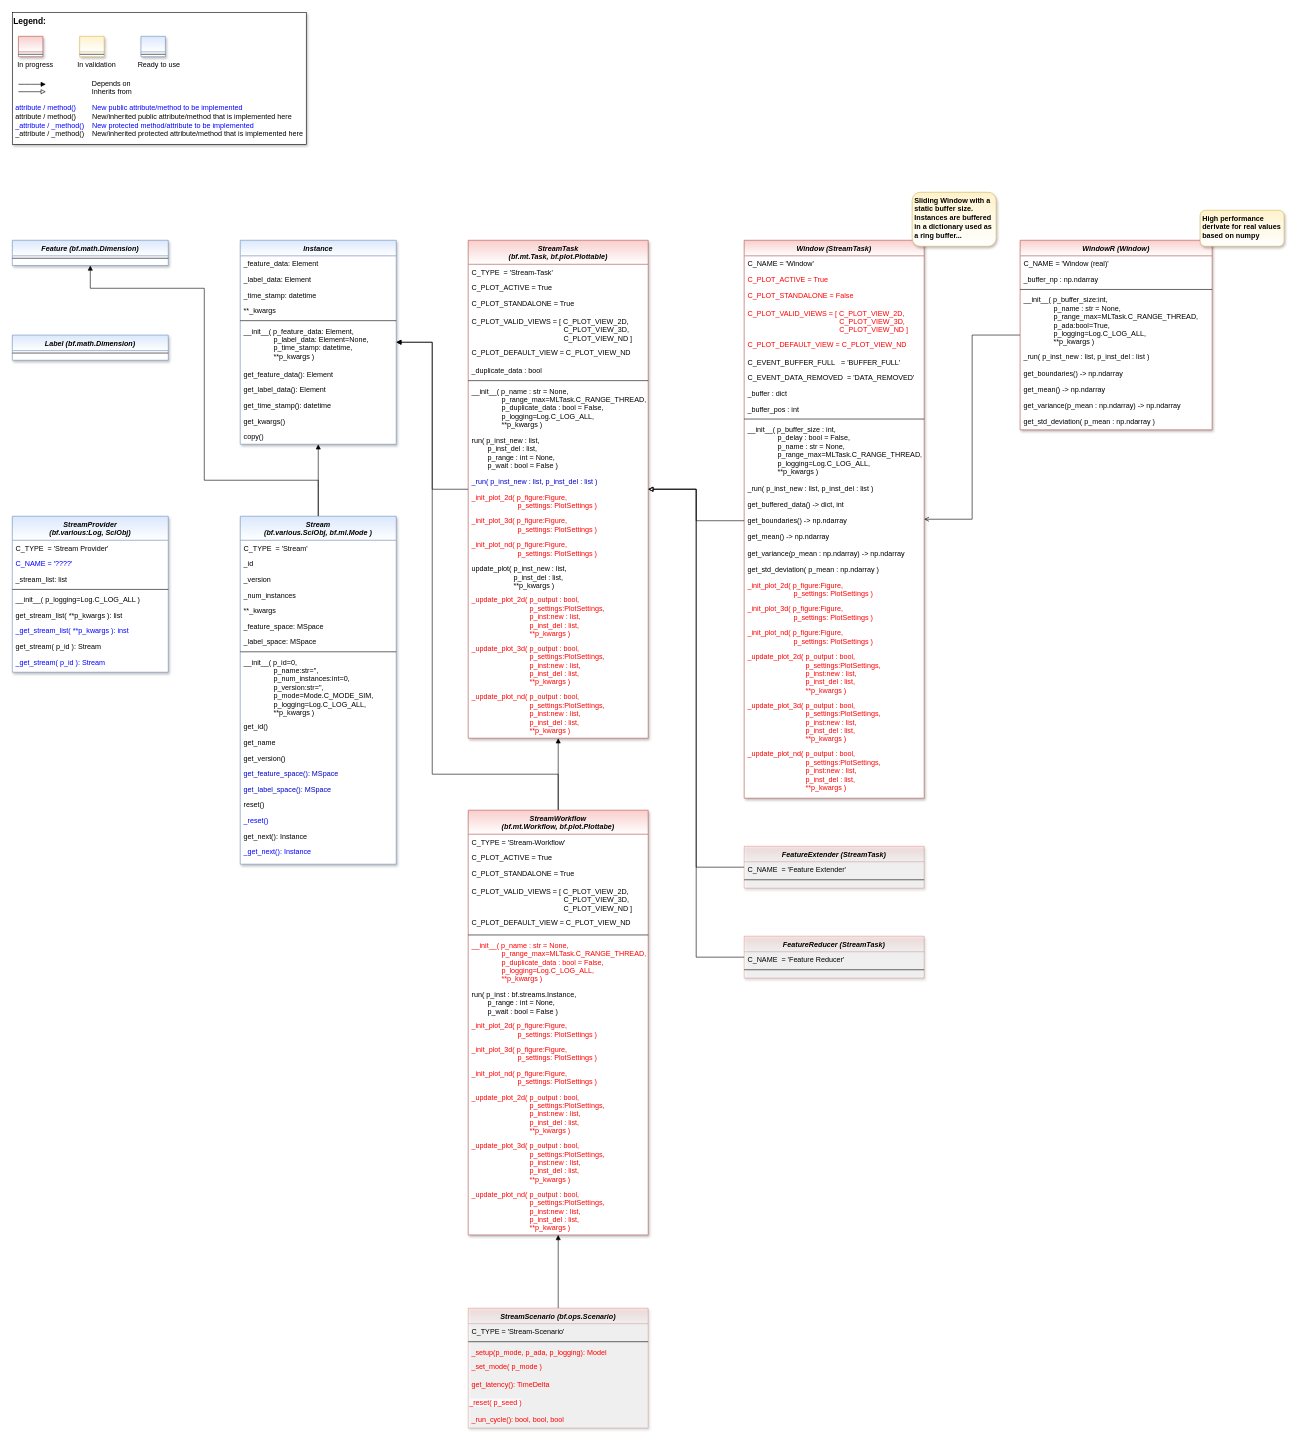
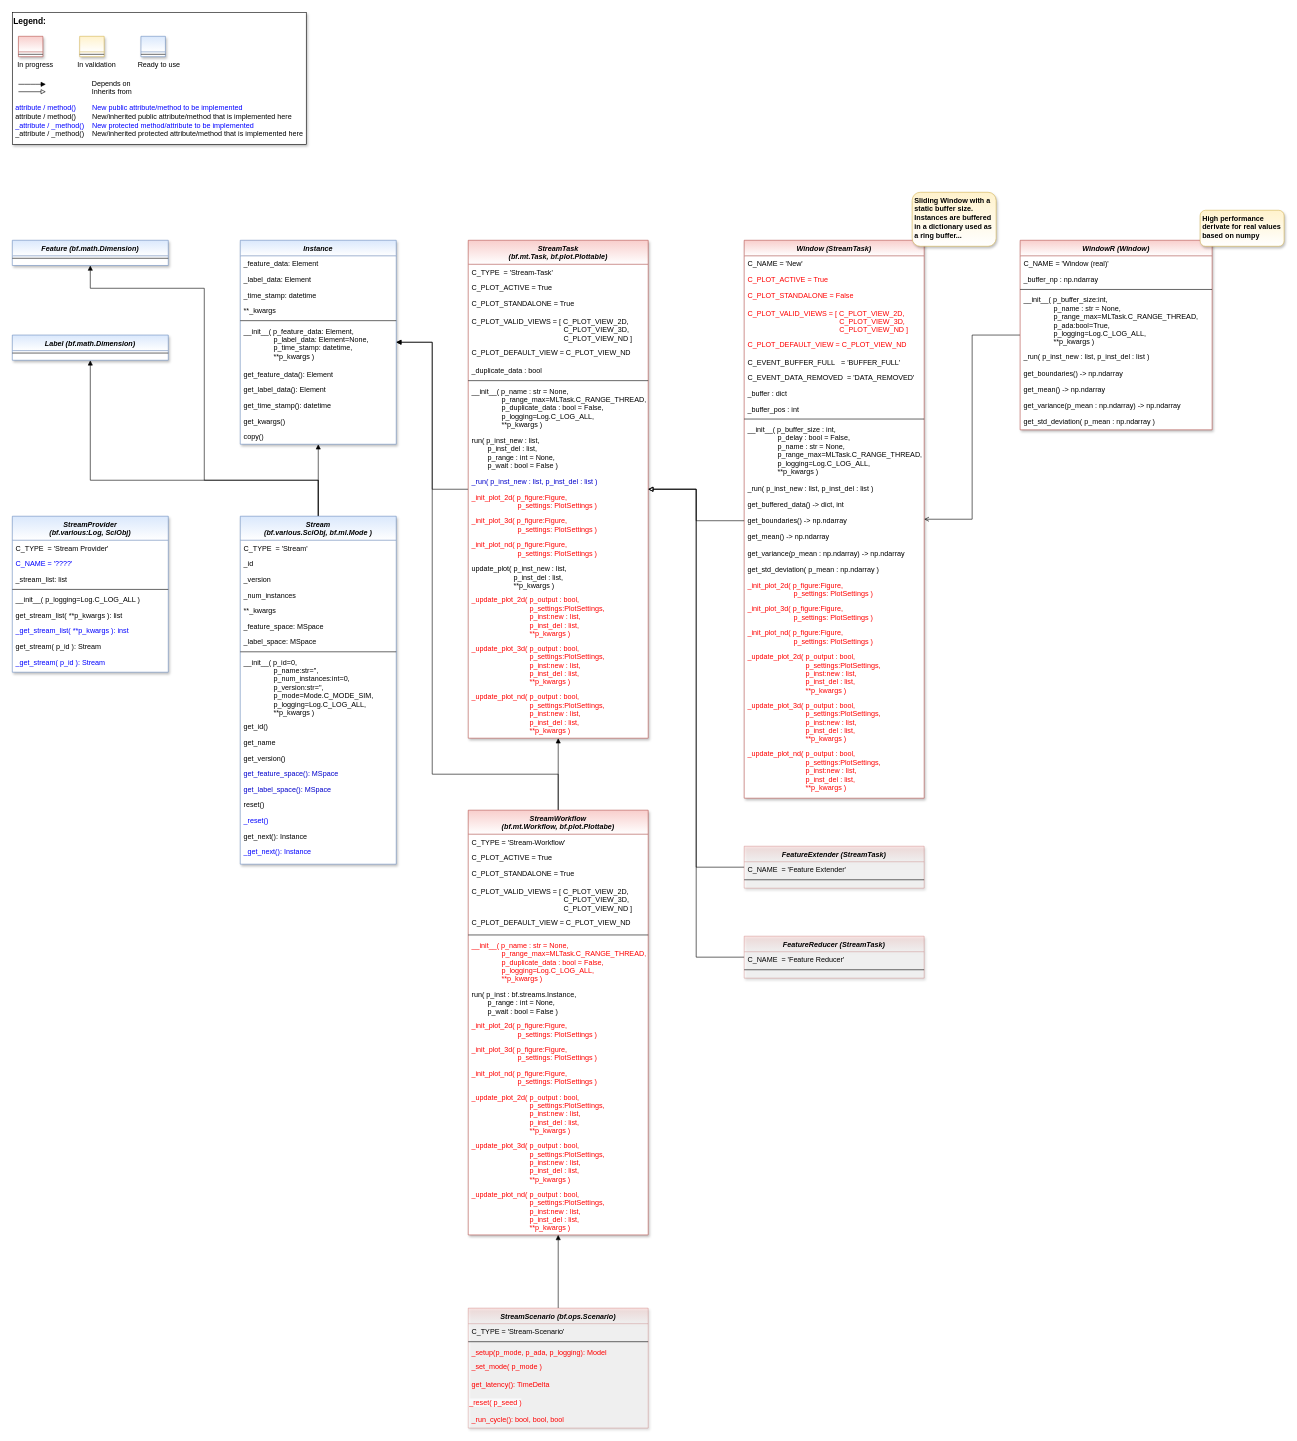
node "C_NAME = 'Window'": label "C_NAME = 'Window'" -> "C_NAME = 'New'"
edge "Stream (bf.various.SciObj, bf.ml.Mode )" -> "Label (bf.math.Dimension)": added
